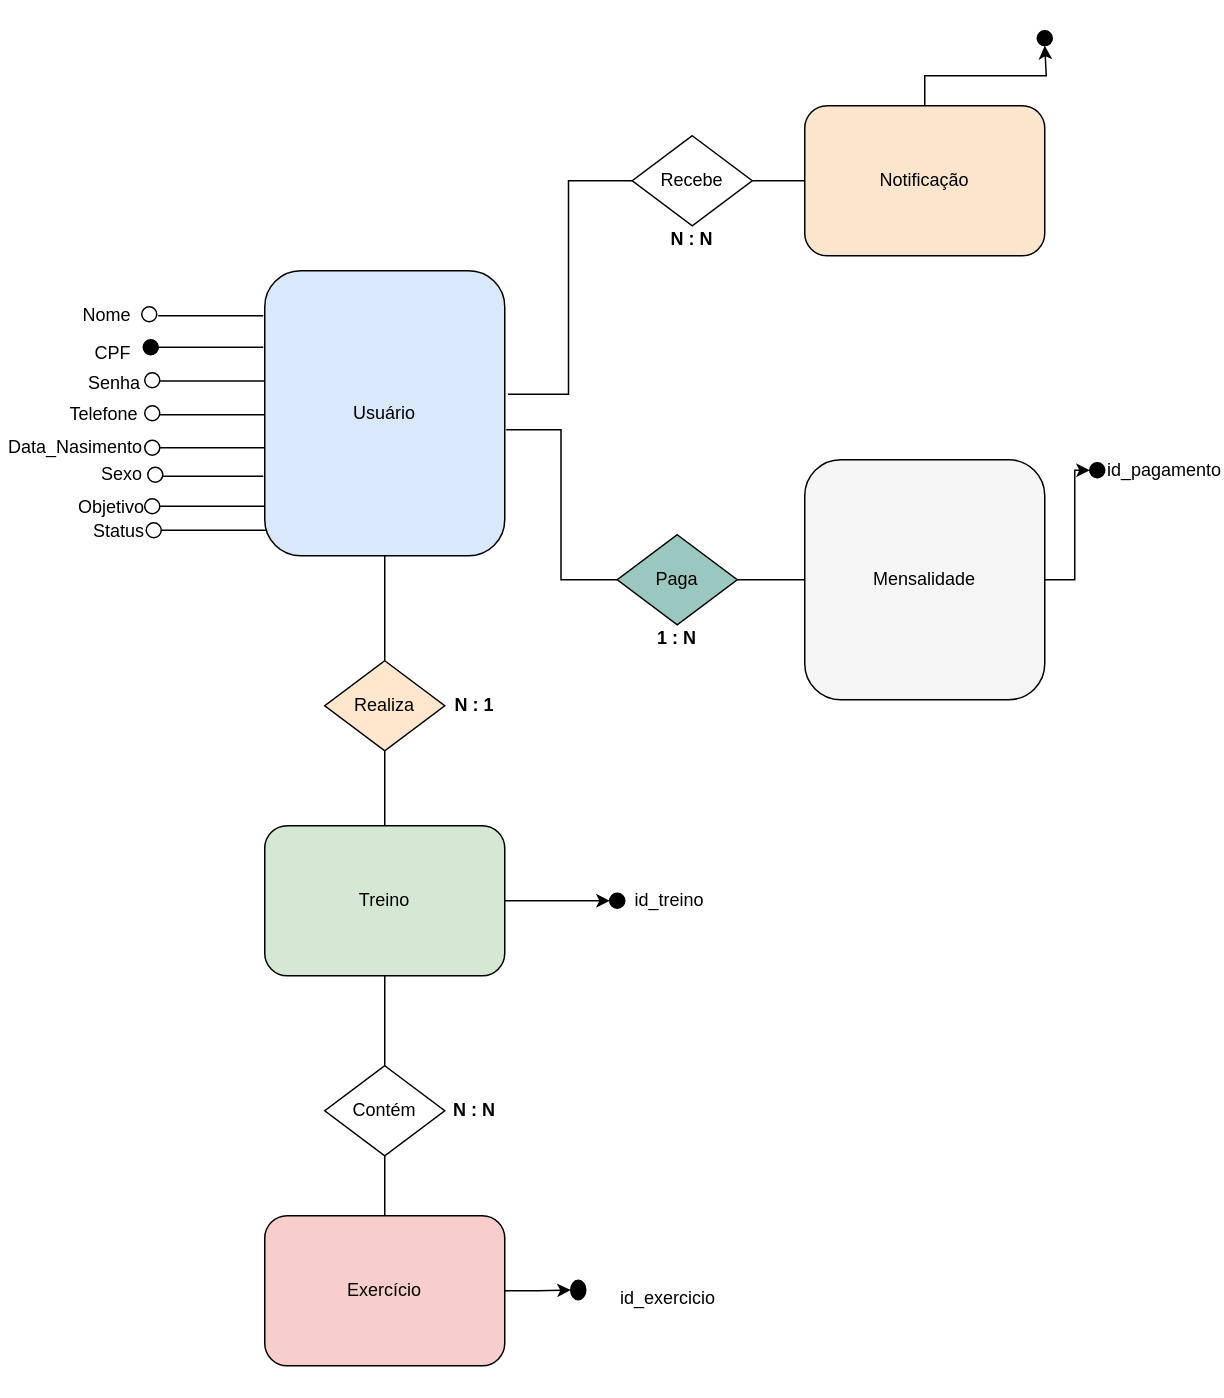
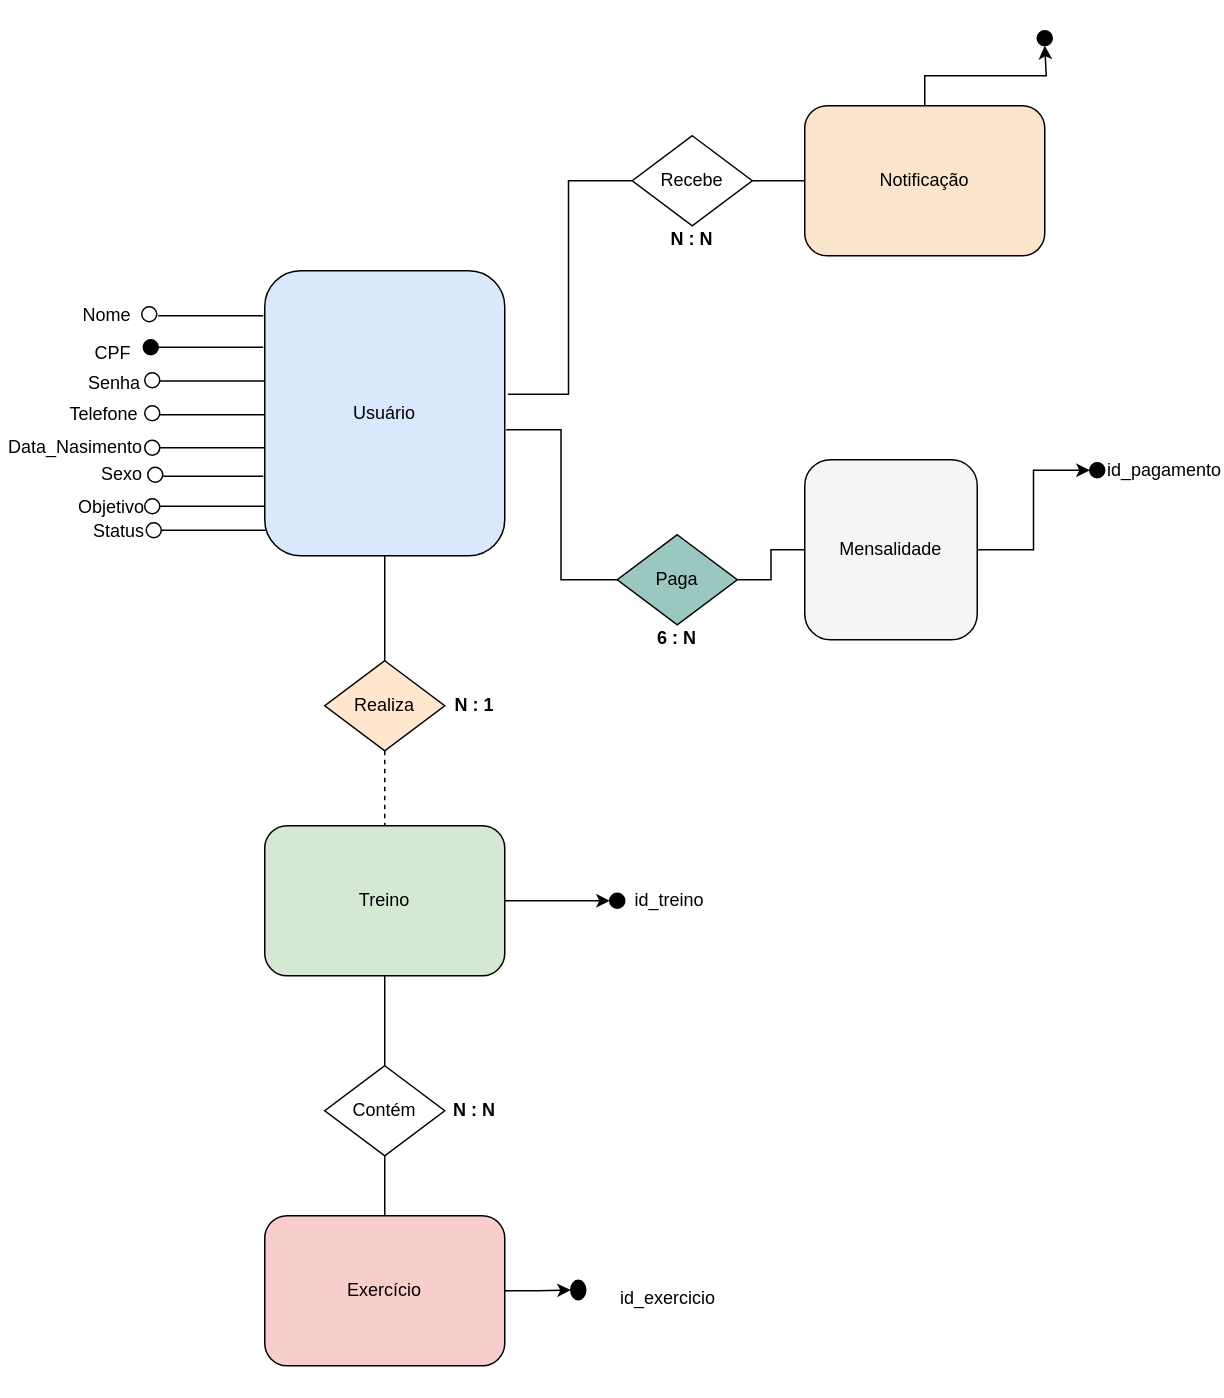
node "Mensalidade": size 240x240 -> 173x180
node "1 : N": label "1 : N" -> "6 : N"
edge "Realiza" -- "Treino": style solid -> dashed
